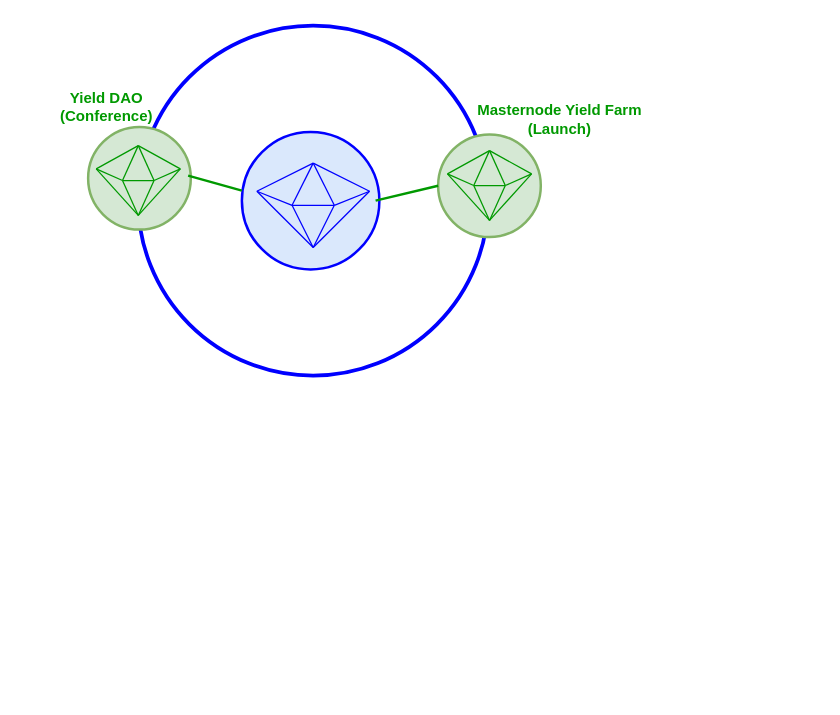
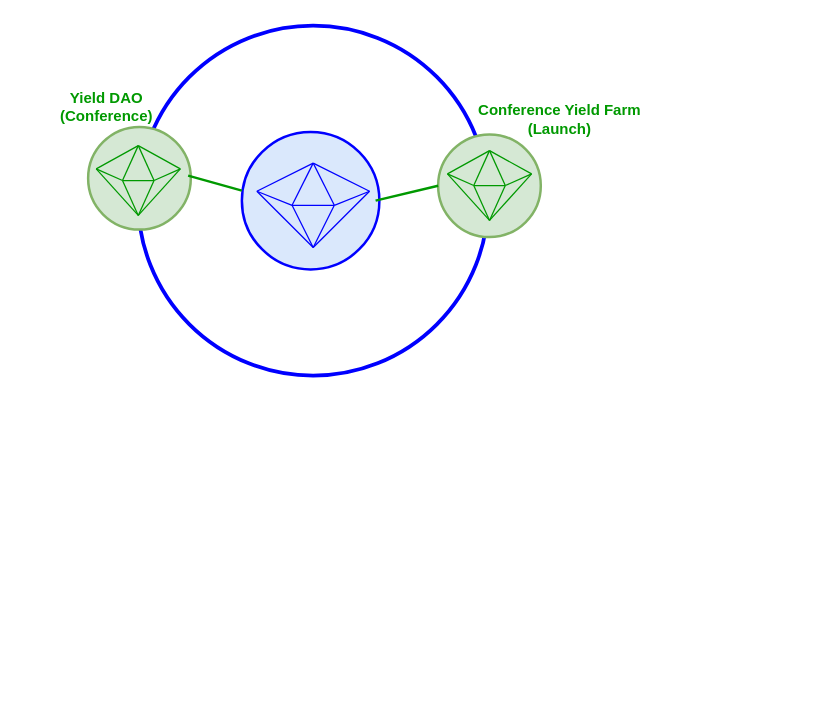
node "Masternode Yield Farm (Launch)": label "Masternode Yield Farm (Launch)" -> "Conference Yield Farm (Launch)"
